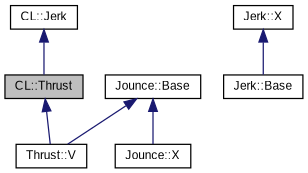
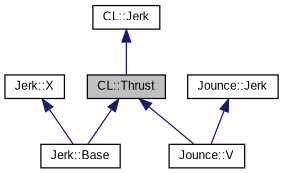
node "Jounce::Base": label "Jounce::Base" -> "Jounce::Jerk"
edge "Jerk::Base" -> "CL::Thrust": added
node "Thrust::V": label "Thrust::V" -> "Jounce::V"
node "Jounce::X": removed
